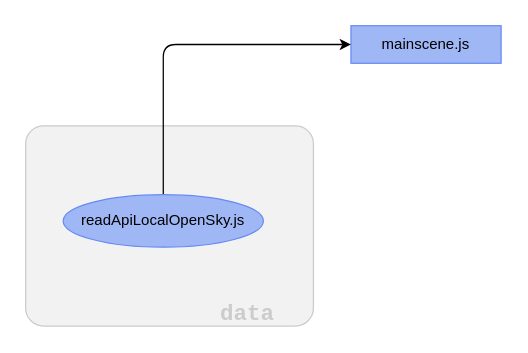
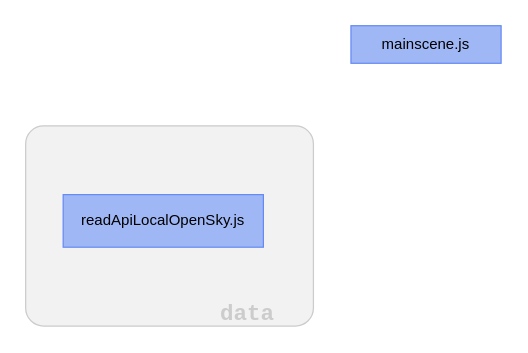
edge "readApiLocalOpenSky.js" -> "mainscene.js": removed
node "readApiLocalOpenSky.js": shape ellipse -> rectangle
